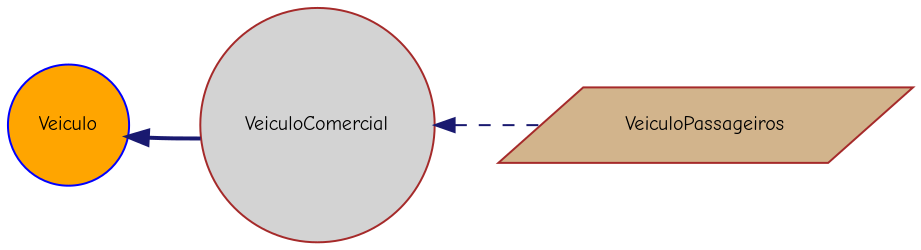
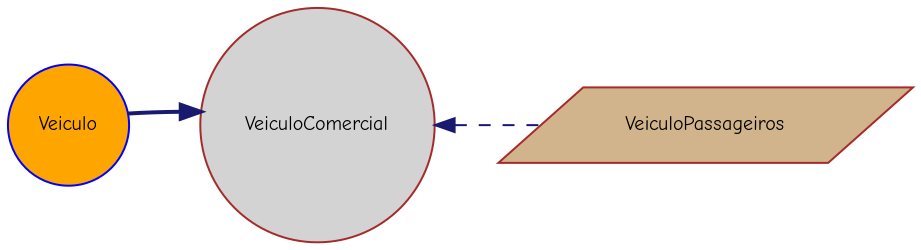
edge "VeiculoComercial" -> "Veiculo": reversed
